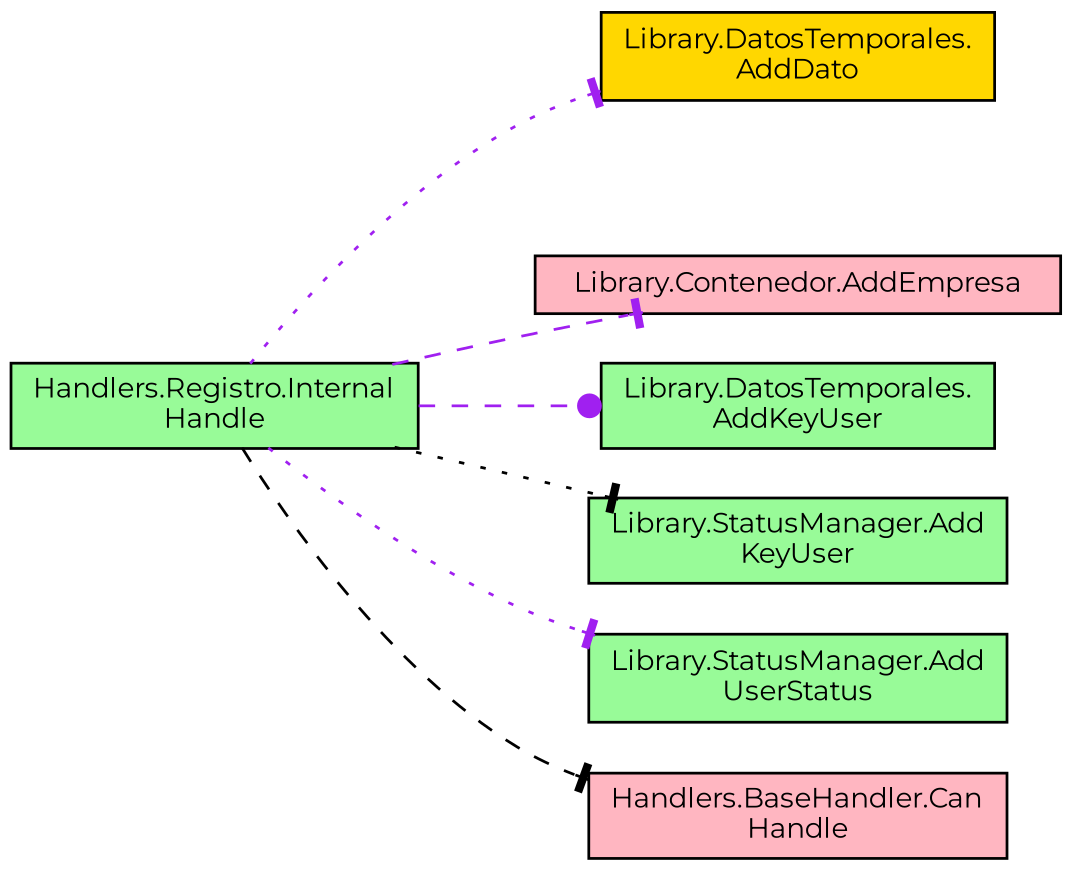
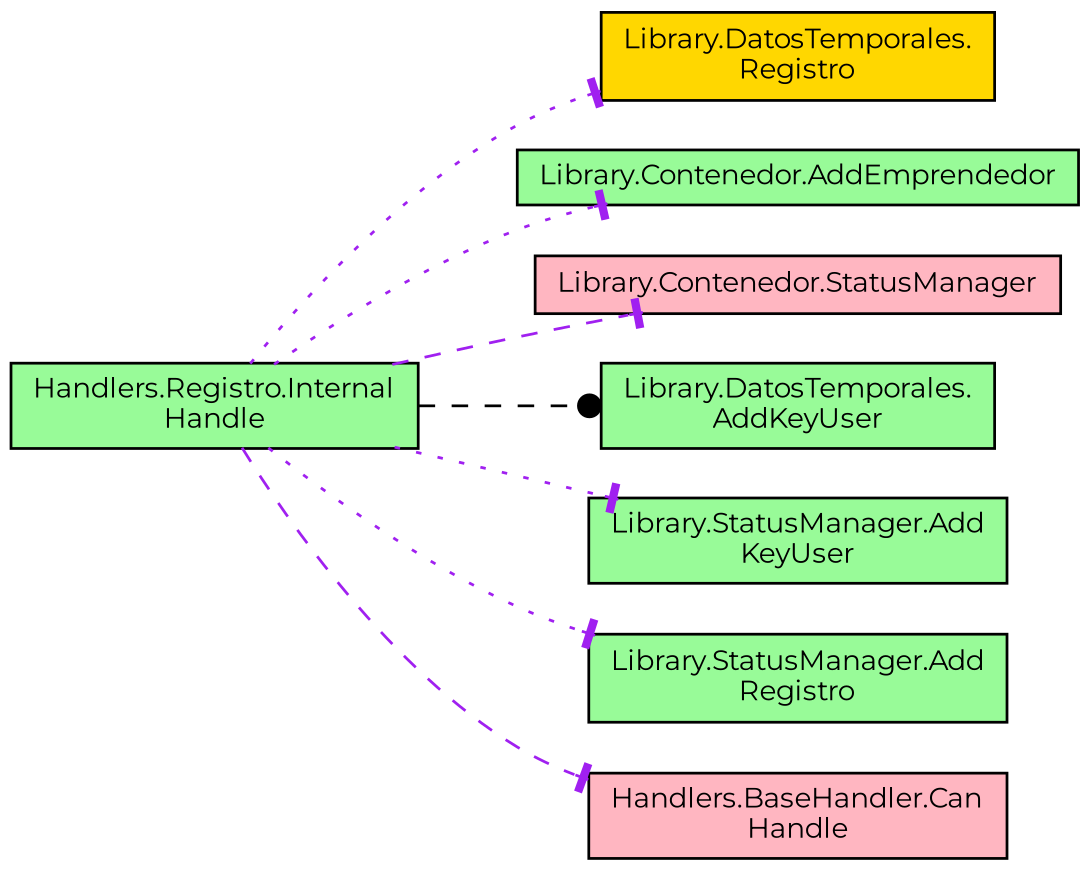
node "Library.DatosTemporales. AddDato": label "Library.DatosTemporales. AddDato" -> "Library.DatosTemporales. Registro"
node "Library.Contenedor.AddEmprendedor": added
node "Library.Contenedor.AddEmpresa": label "Library.Contenedor.AddEmpresa" -> "Library.Contenedor.StatusManager"
edge "Handlers.Registro.Internal Handle" -> "Library.DatosTemporales. AddKeyUser": color purple -> black
edge "Handlers.Registro.Internal Handle" -> "Library.StatusManager.Add KeyUser": color black -> purple
edge "Handlers.Registro.Internal Handle" -> "Handlers.BaseHandler.Can Handle": color black -> purple
node "Library.StatusManager.Add UserStatus": label "Library.StatusManager.Add UserStatus" -> "Library.StatusManager.Add Registro"
